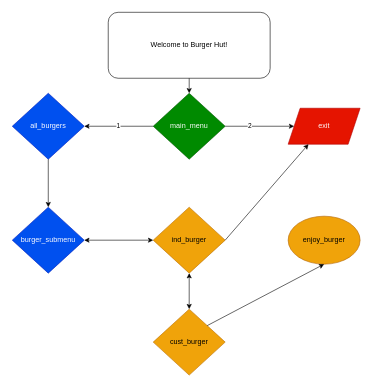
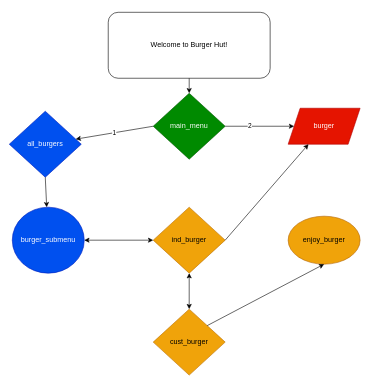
node "all_burgers": moved (48, 126) -> (45, 144)
node "exit": label "exit" -> "burger"
node "burger_submenu": shape diamond -> ellipse
